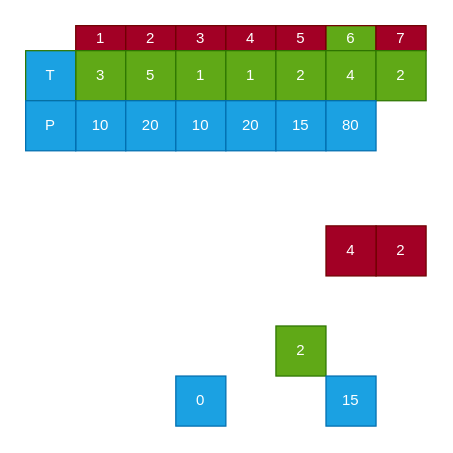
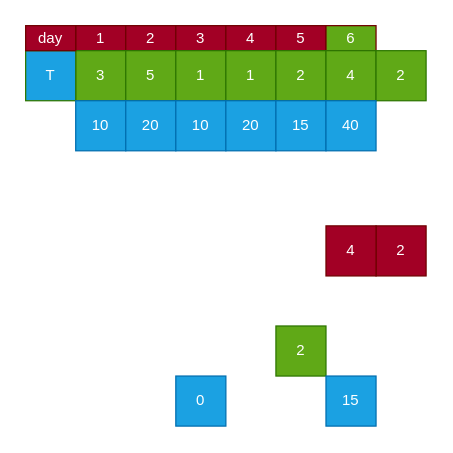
node "day": added
node "7": removed
node "P": removed
node "80": label "80" -> "40"
